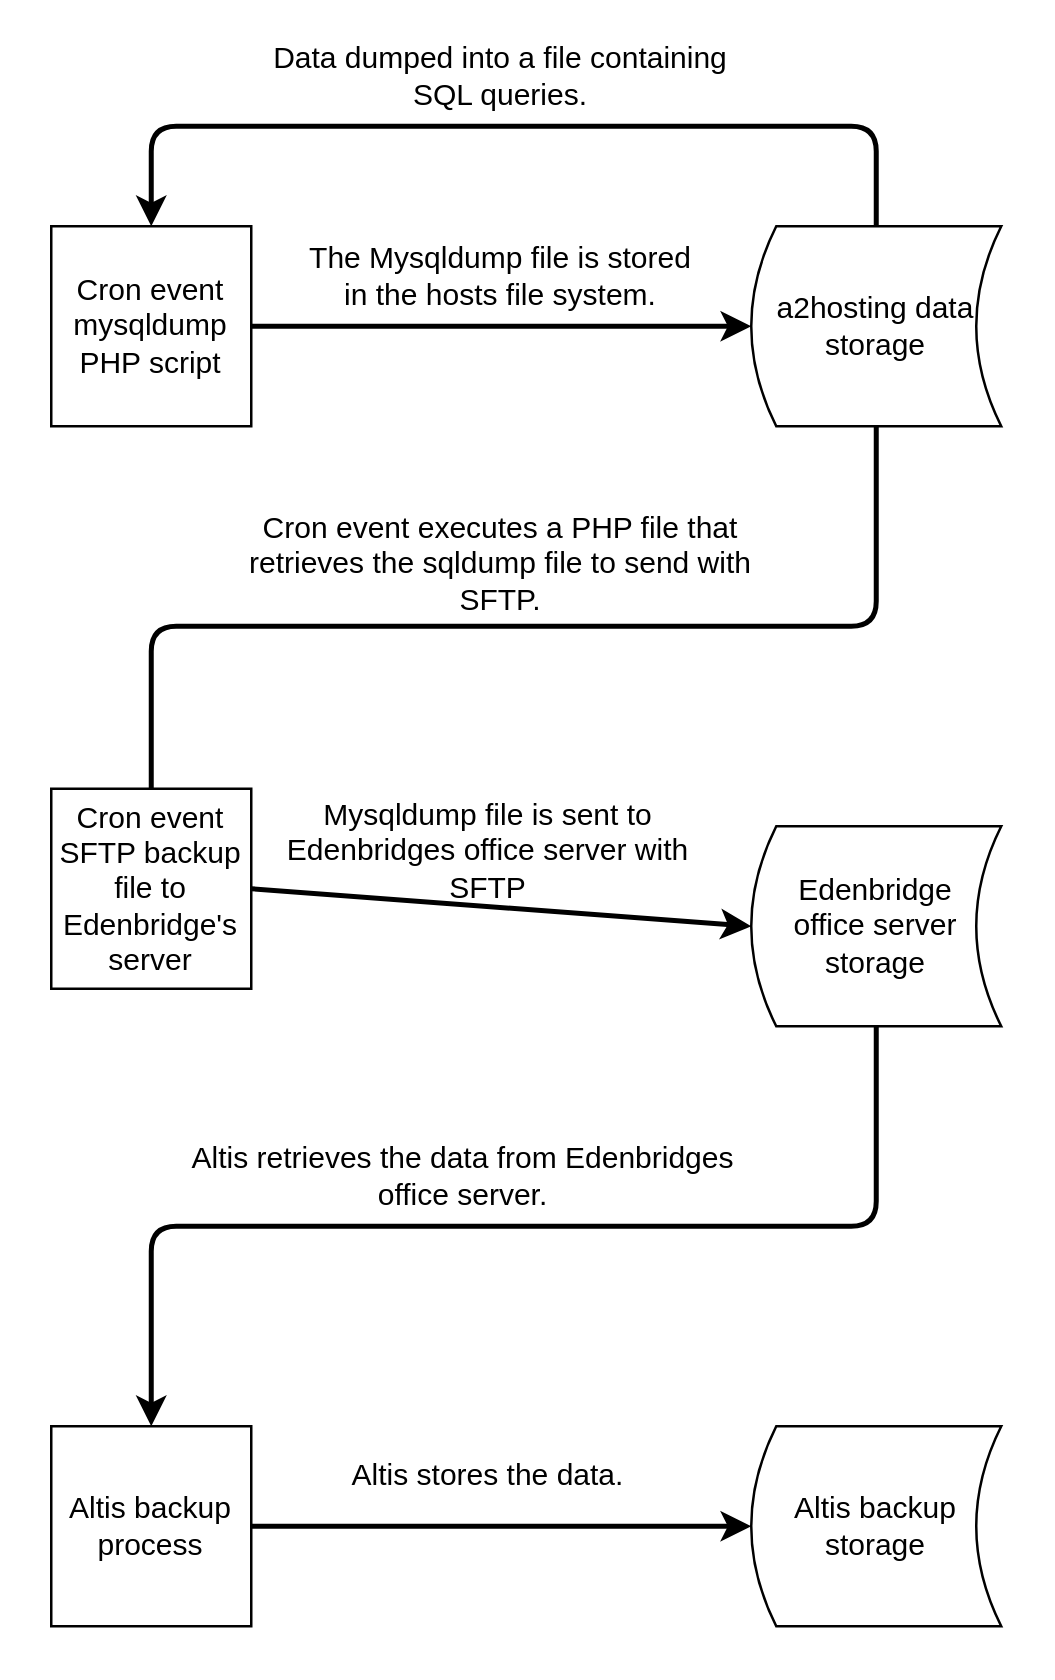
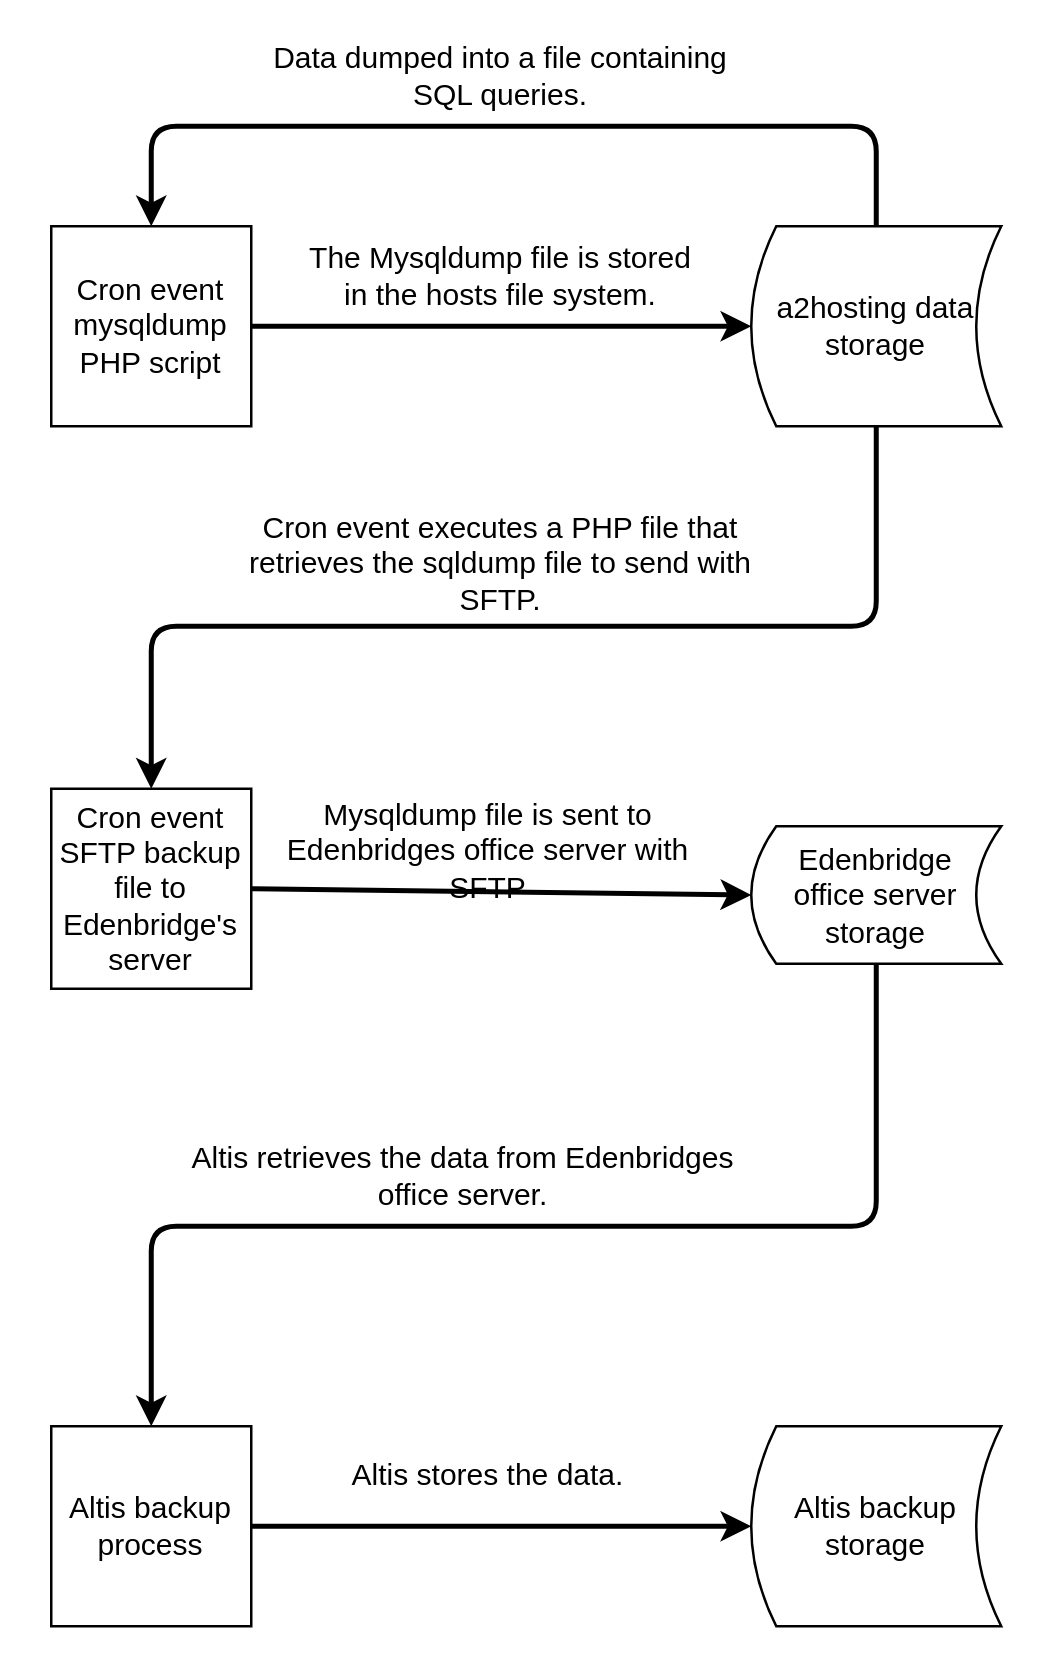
edge "a2hosting data storage" -- "Cron event SFTP backup file to Edenbridge's server": arrowhead none -> classic
node "Edenbridge office server storage": size 250x200 -> 250x138
